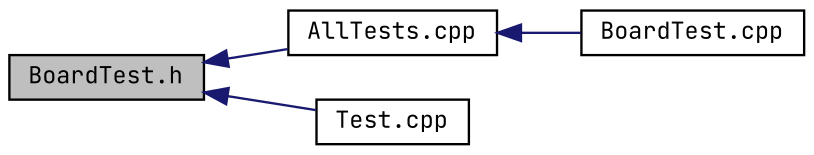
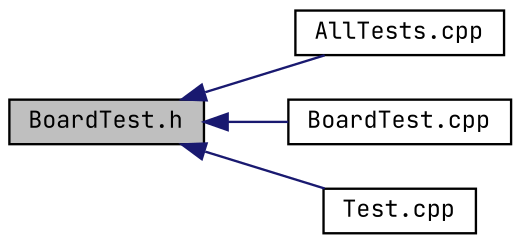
edge "BoardTest.cpp" -> "AllTests.cpp": now "BoardTest.cpp" -> "BoardTest.h"
